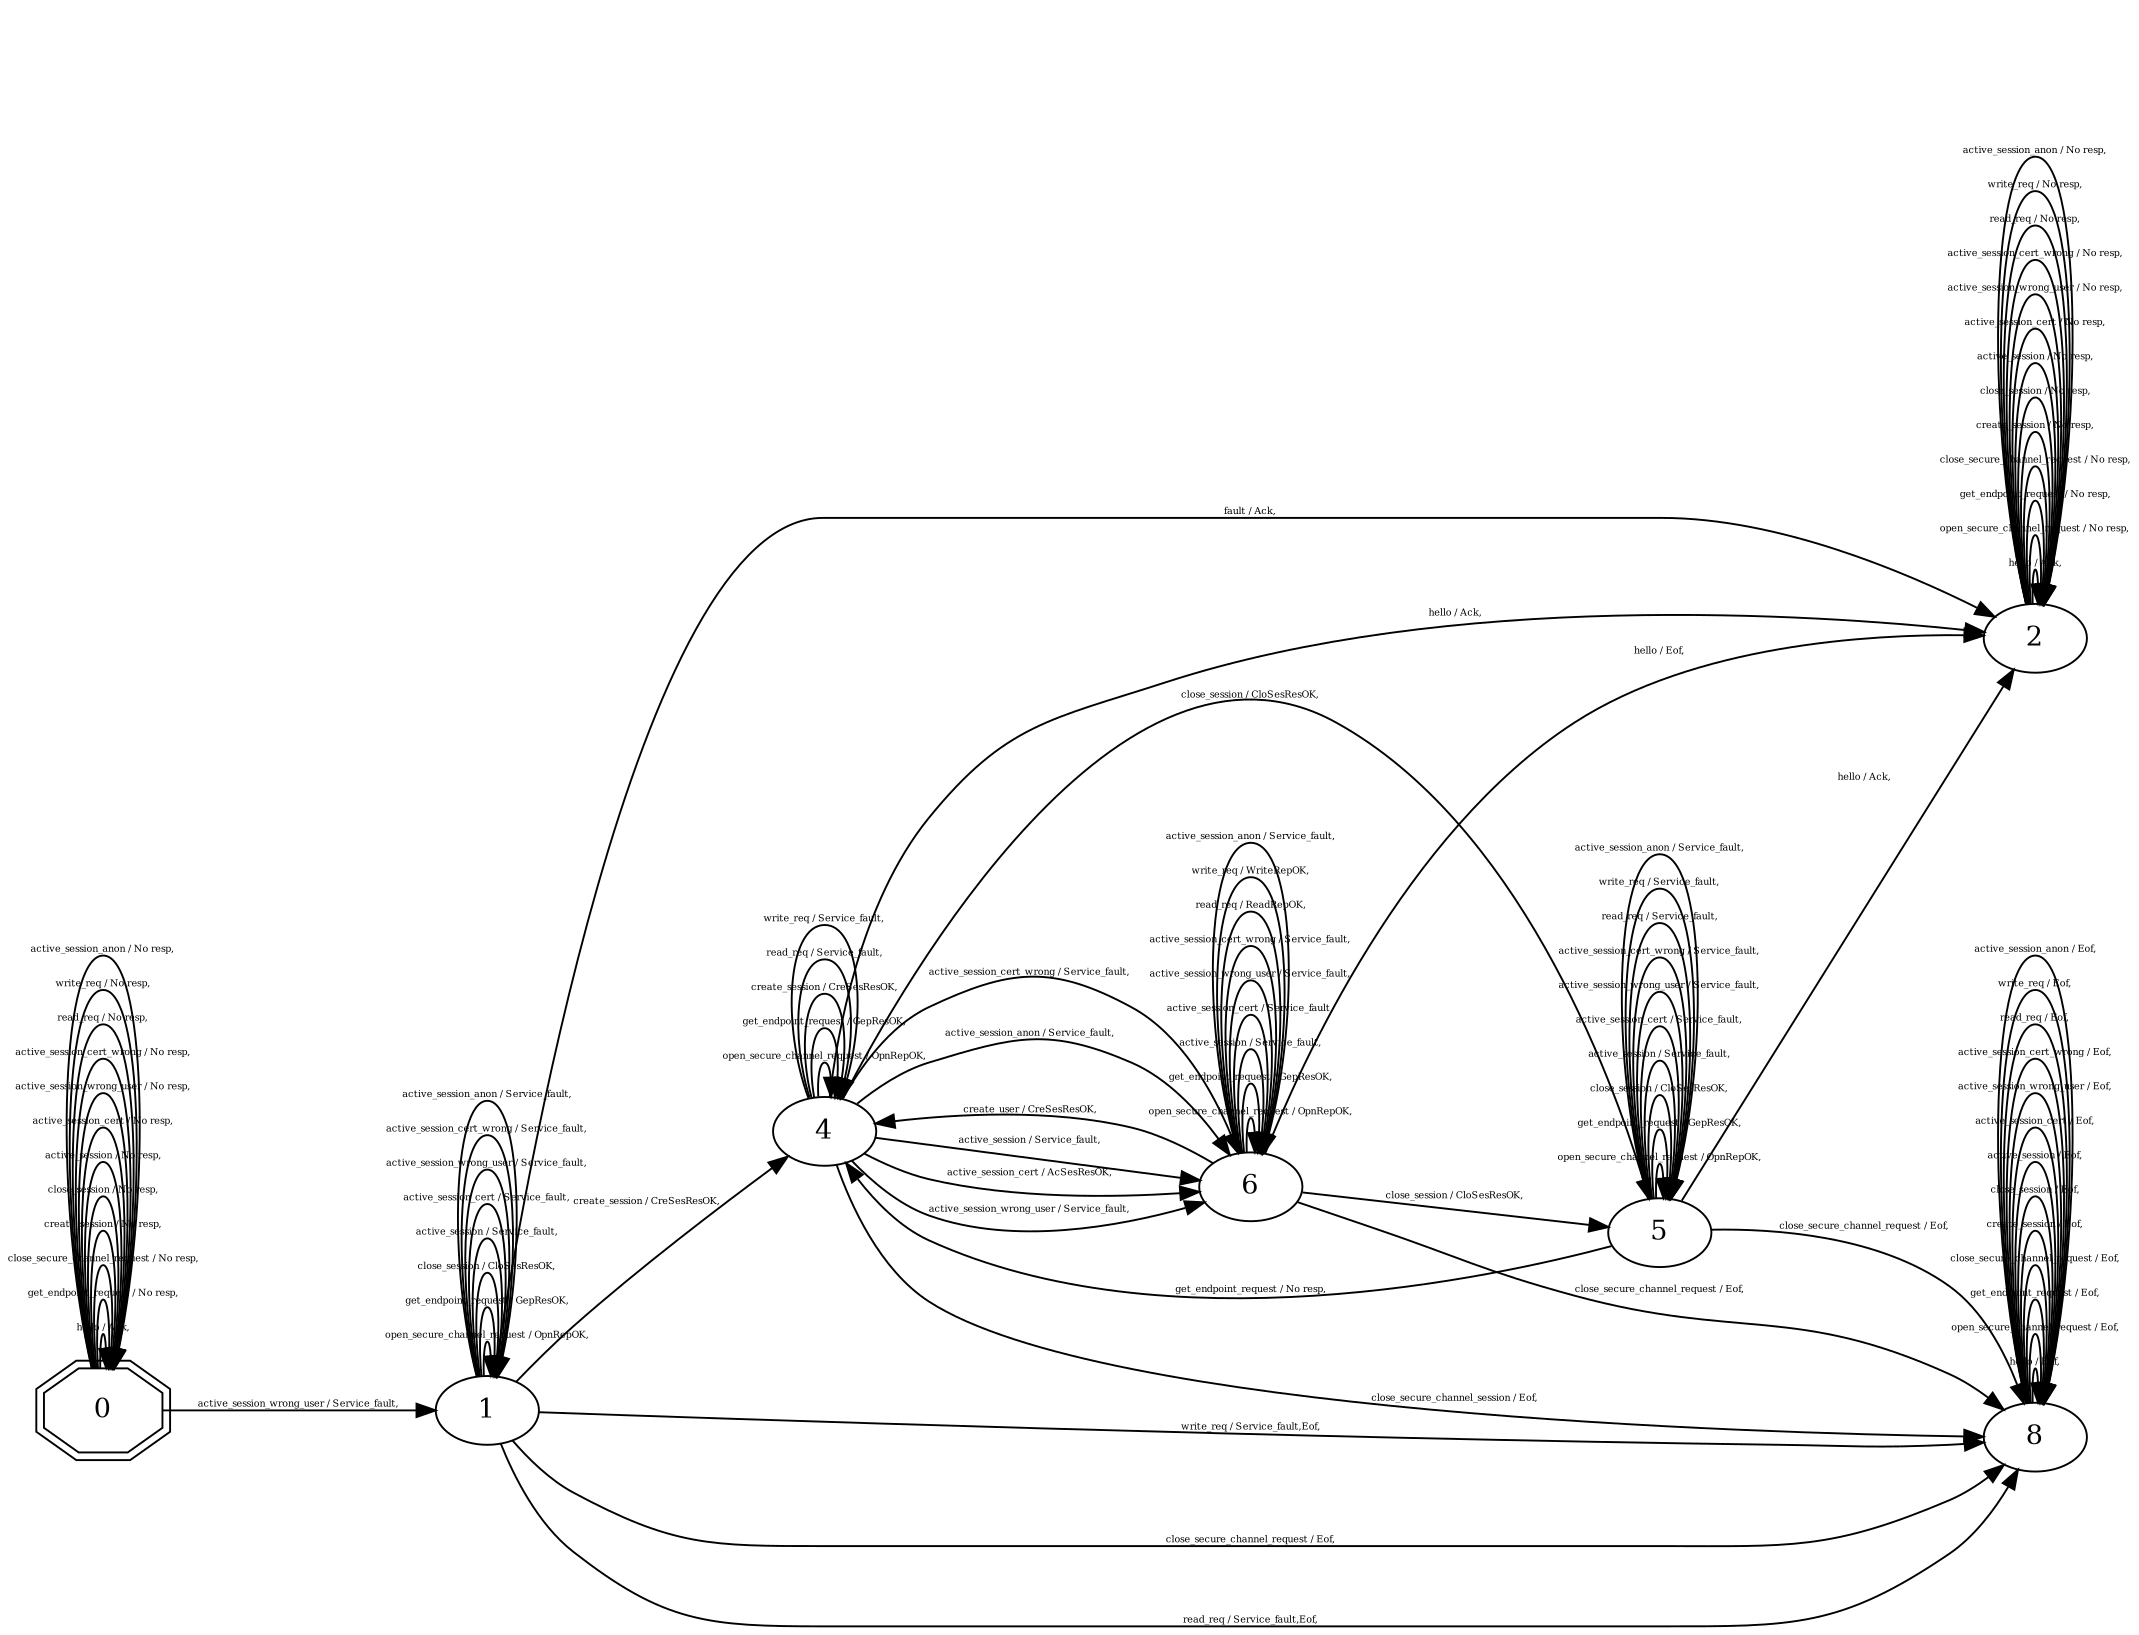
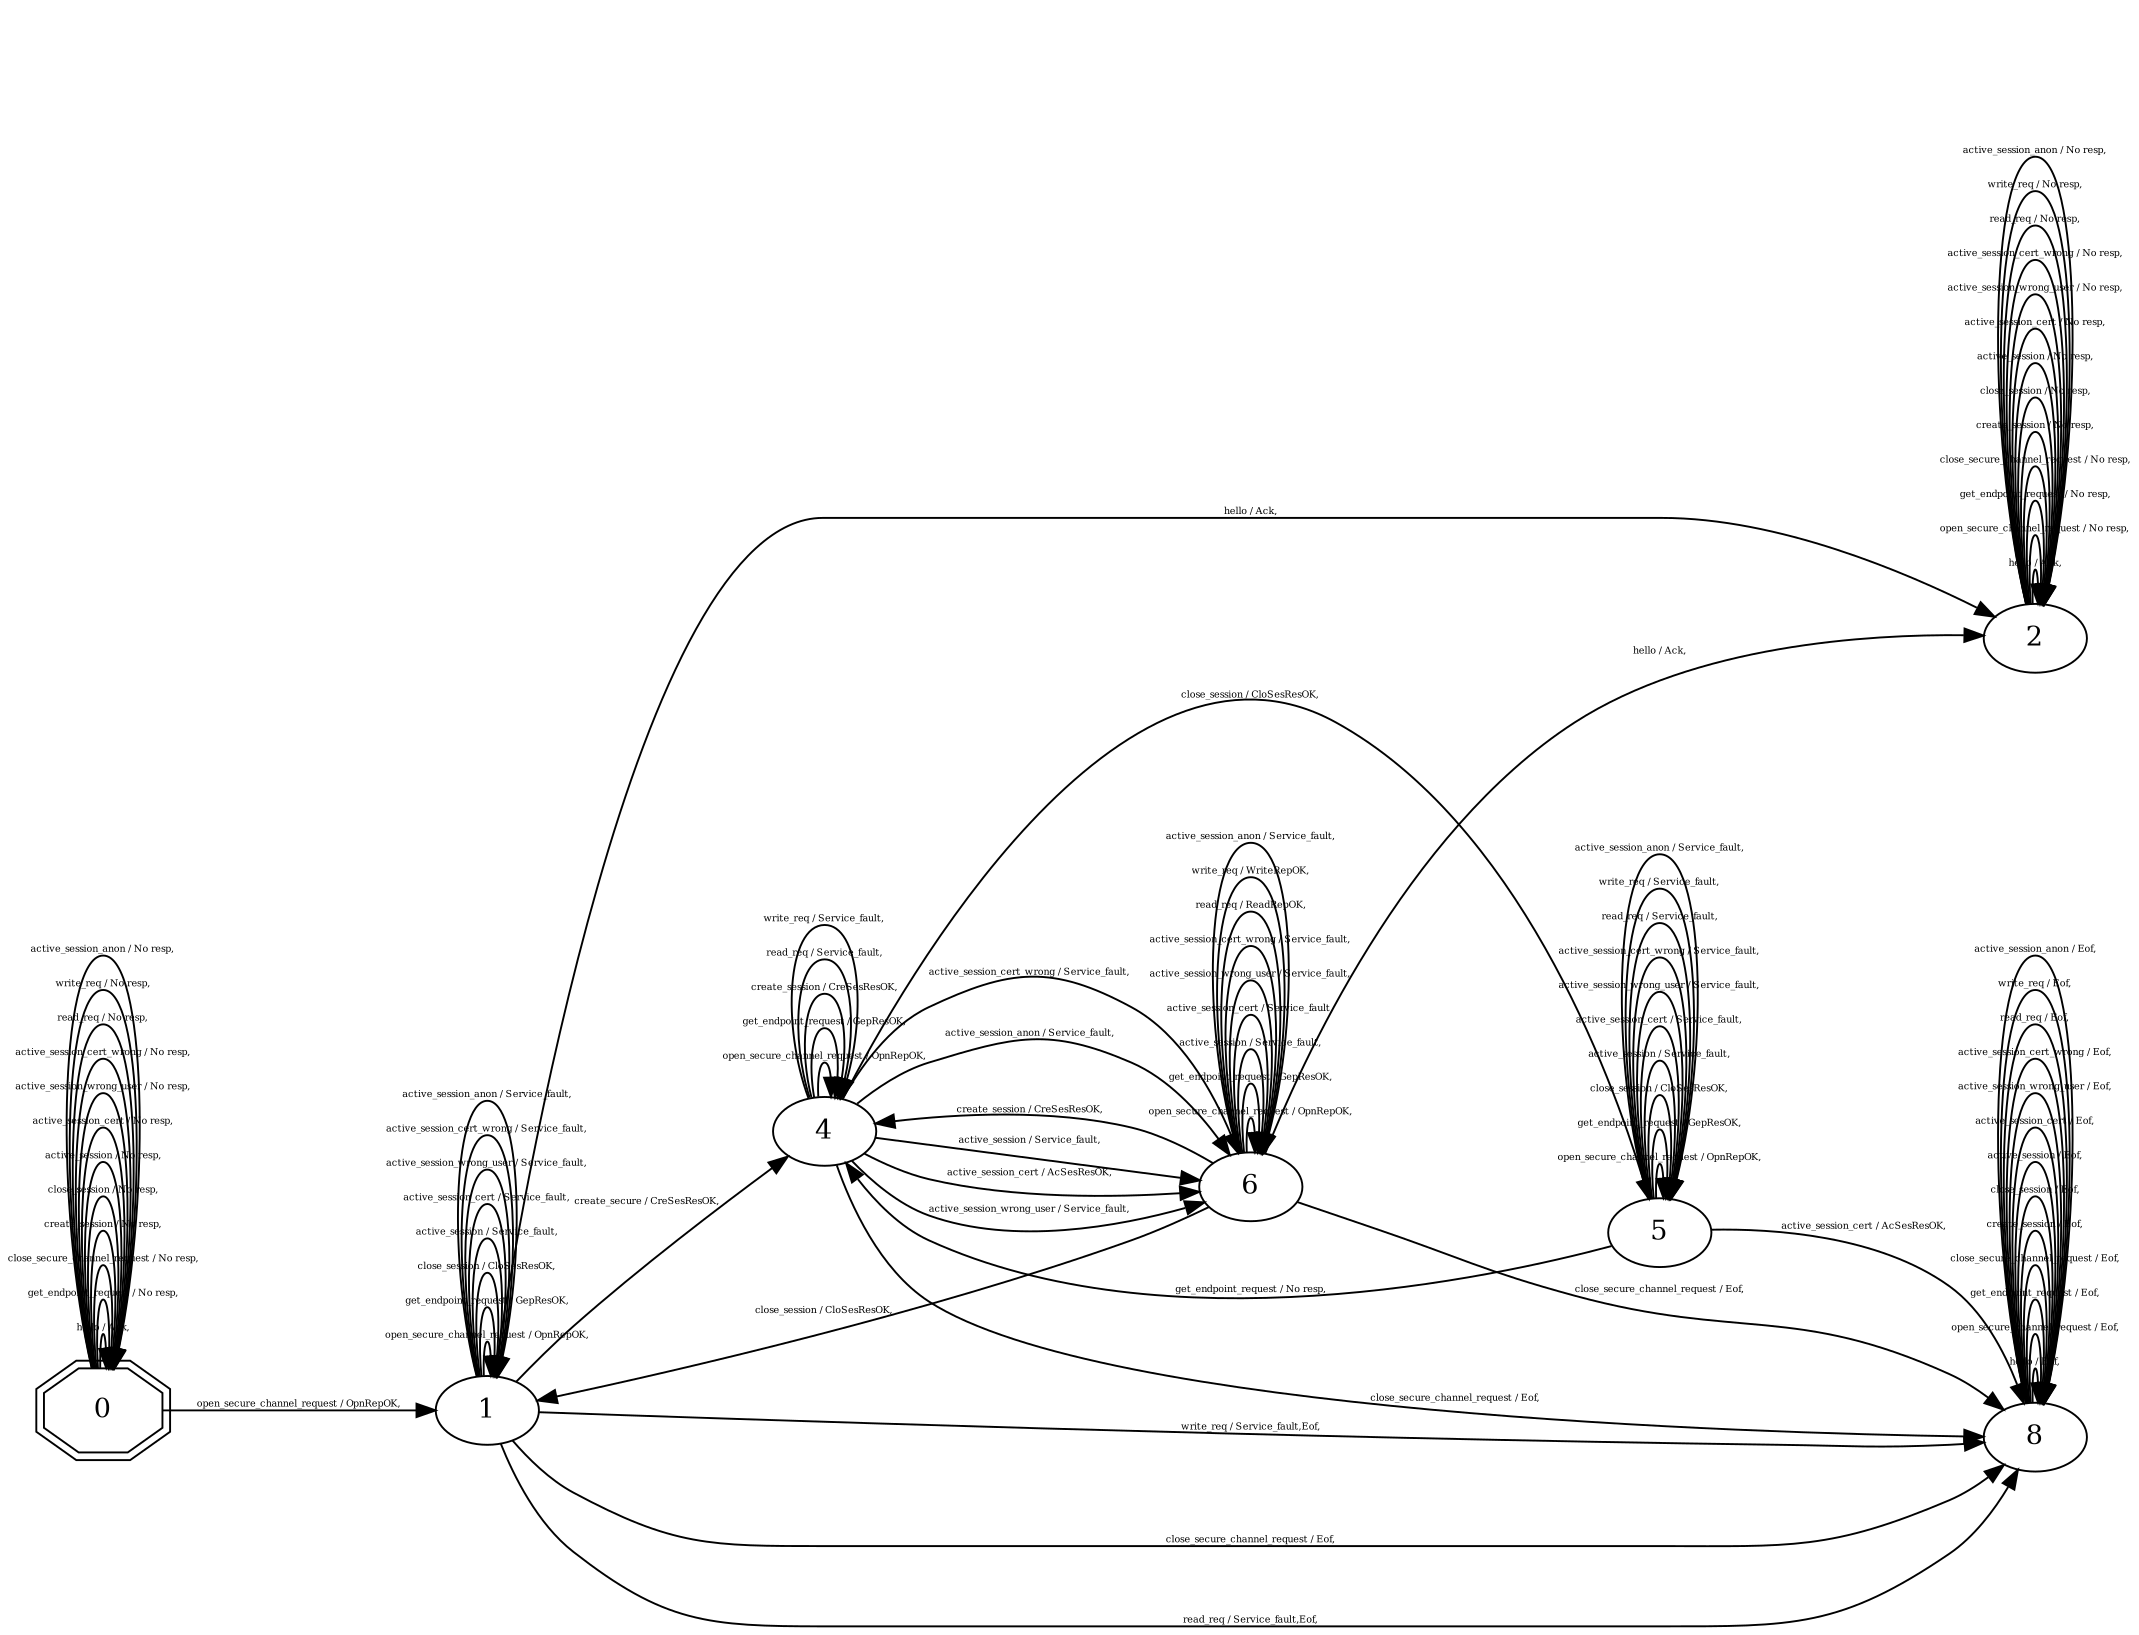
edge "1" -> "2": label "fault / Ack," -> "hello / Ack,"
edge "6" -> "2": label "hello / Eof," -> "hello / Ack,"
edge "4" -> "2": removed, label "hello / Ack,"
edge "5" -> "2": removed, label "hello / Ack,"
edge "6" -> "4": label "create_user / CreSesResOK," -> "create_session / CreSesResOK,"
edge "1" -> "4": label "create_session / CreSesResOK," -> "create_secure / CreSesResOK,"
edge "6" -> "5": now "6" -> "1"
edge "5" -> "8": label "close_secure_channel_request / Eof," -> "active_session_cert / AcSesResOK,"
edge "4" -> "8": label "close_secure_channel_session / Eof," -> "close_secure_channel_request / Eof,"
edge "0" -> "1": label "active_session_wrong_user / Service_fault," -> "open_secure_channel_request / OpnRepOK,"
